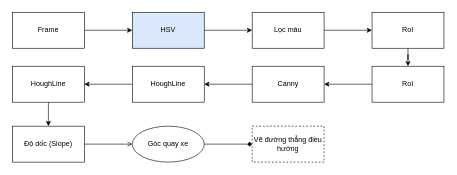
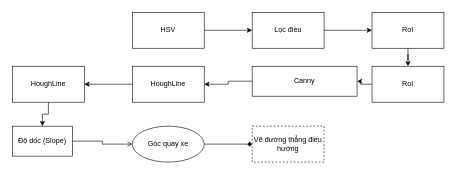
node "Frame": removed
edge "Frame" -> "HSV": removed
node "HSV": fillcolor #dae8fc -> #ffffff
node "Lọc màu": label "Lọc màu" -> "Lọc điều"
node "Canny": size 72x36 -> 105x30
node "Độ dốc (Slope)": size 72x36 -> 60x30
